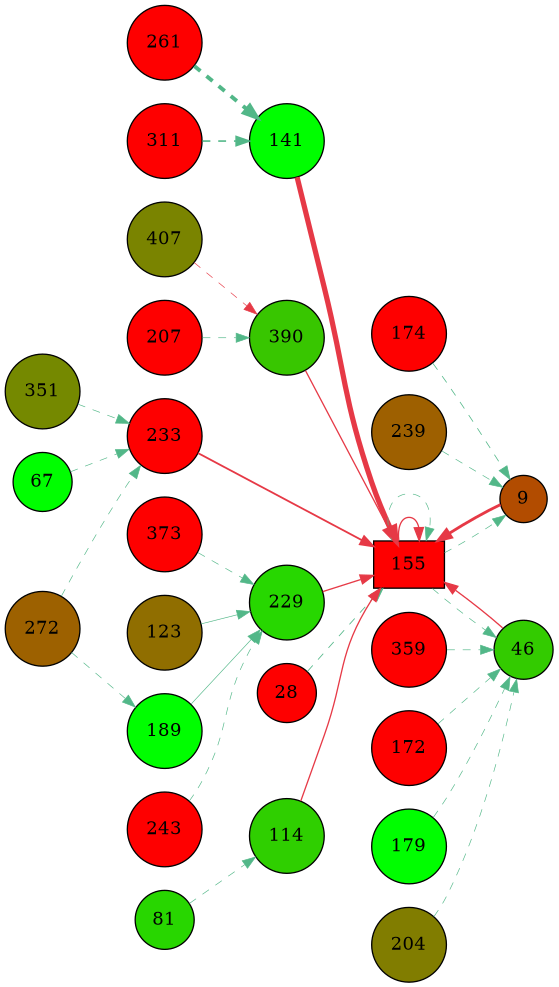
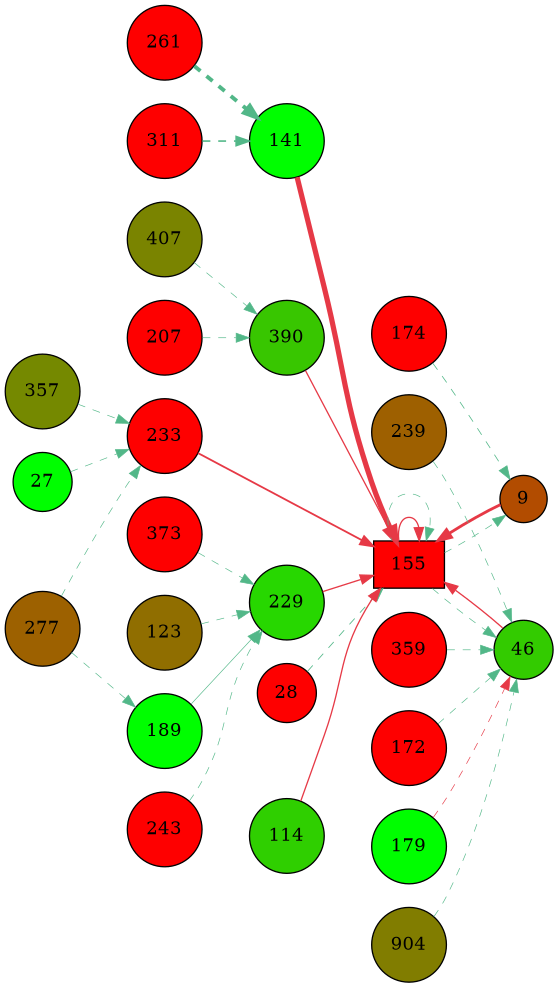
edge "407" -> "390": color #e63946 -> #52b788
node "351": label "351" -> "357"
edge "239" -> "9": now "239" -> "46"
node "67": label "67" -> "27"
edge "123" -> "229": style solid -> dashed
node "272": label "272" -> "277"
edge "179" -> "46": color #52b788 -> #e63946
node "81": removed
node "204": label "204" -> "904"
